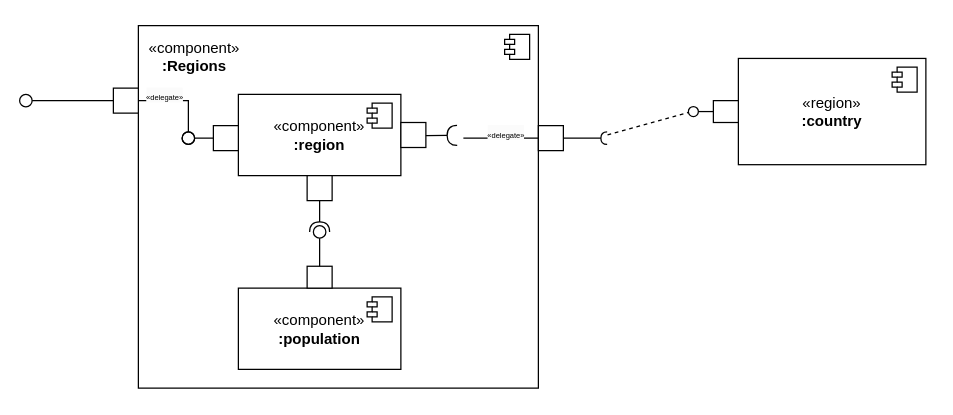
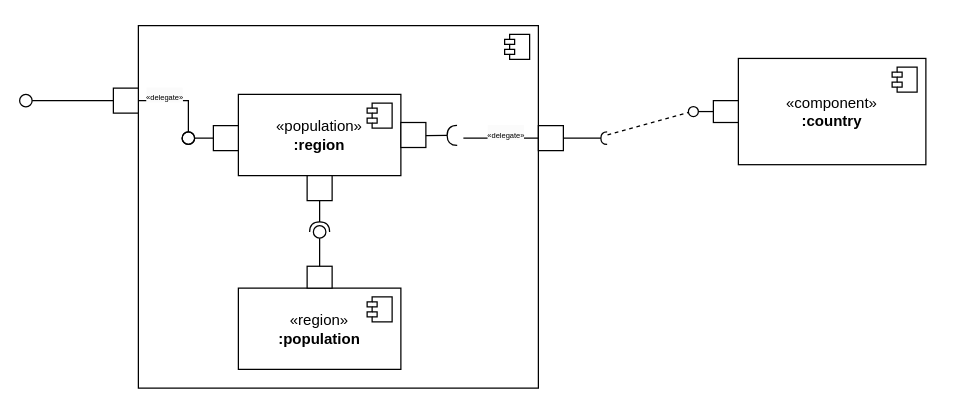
node "«component» :Regions": removed
node "«region» :country": label "«region» :country" -> "«component» :country"
node "«component» :region": label "«component» :region" -> "«population» :region"
node "«component» :population": label "«component» :population" -> "«region» :population"
